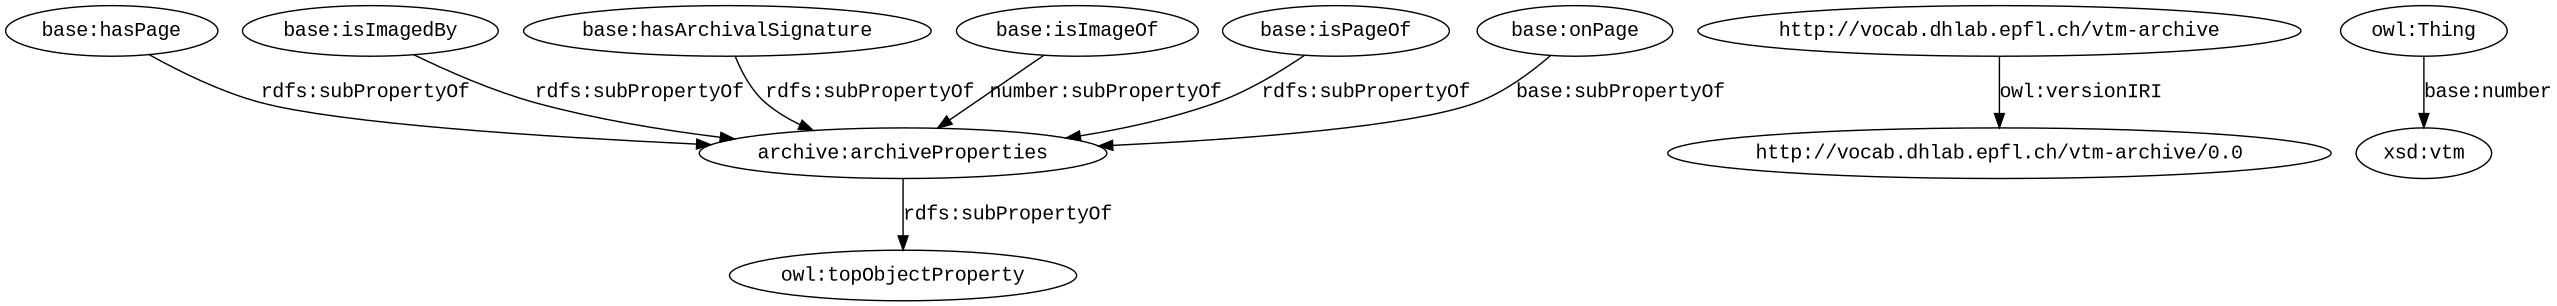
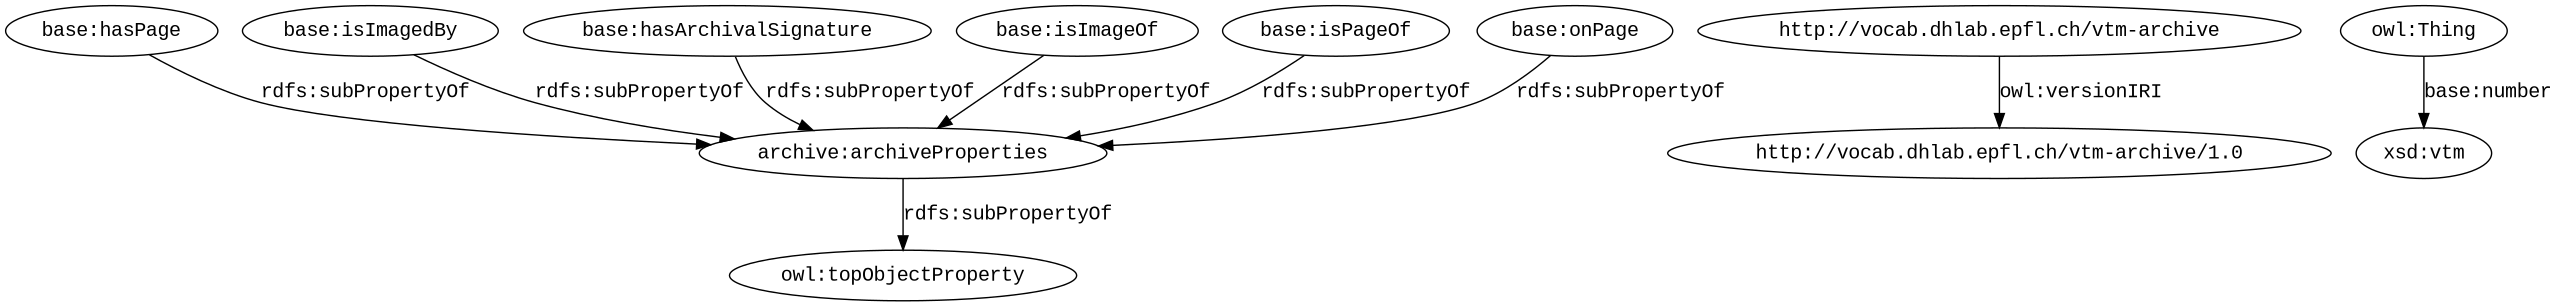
edge "base:isImageOf" -> "archive:archiveProperties": label "number:subPropertyOf" -> "rdfs:subPropertyOf"
edge "base:onPage" -> "archive:archiveProperties": label "base:subPropertyOf" -> "rdfs:subPropertyOf"
node "http://vocab.dhlab.epfl.ch/vtm-archive/0.0": label "http://vocab.dhlab.epfl.ch/vtm-archive/0.0" -> "http://vocab.dhlab.epfl.ch/vtm-archive/1.0"
